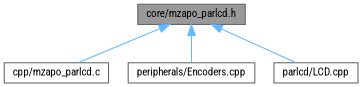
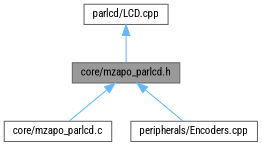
edge "parlcd/LCD.cpp" -> "core/mzapo_parlcd.h": reversed
node "cpp/mzapo_parlcd.c": label "cpp/mzapo_parlcd.c" -> "core/mzapo_parlcd.c"
